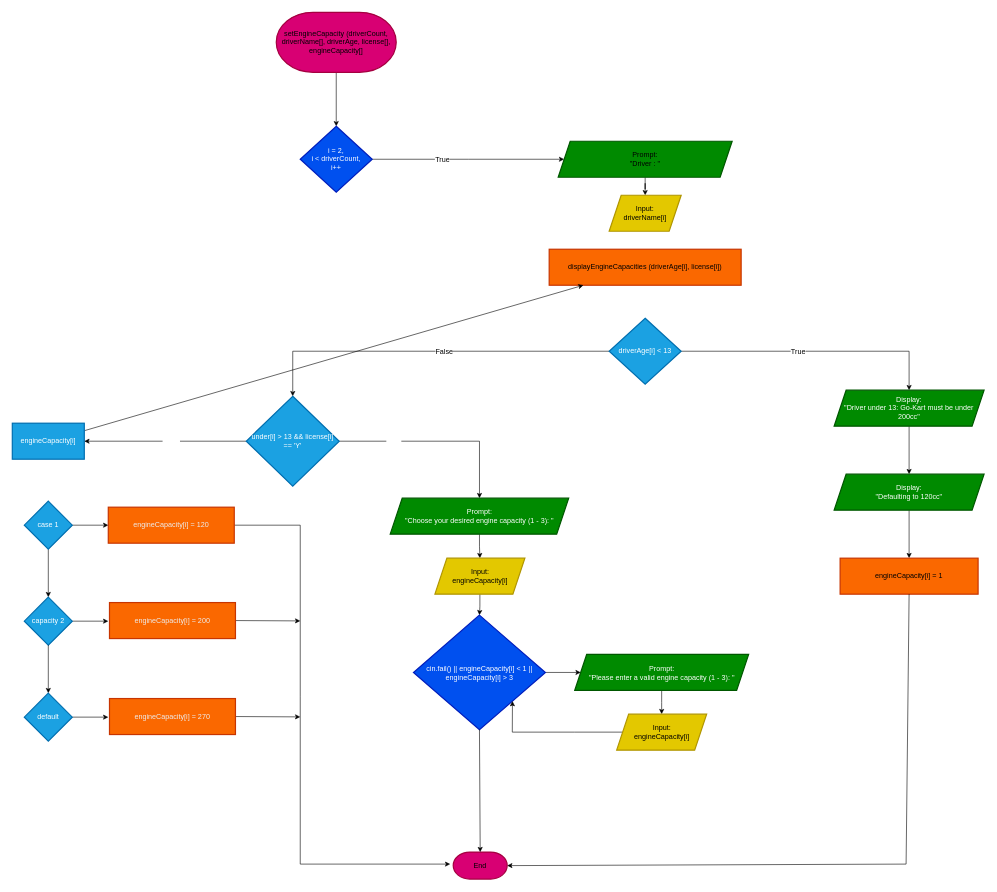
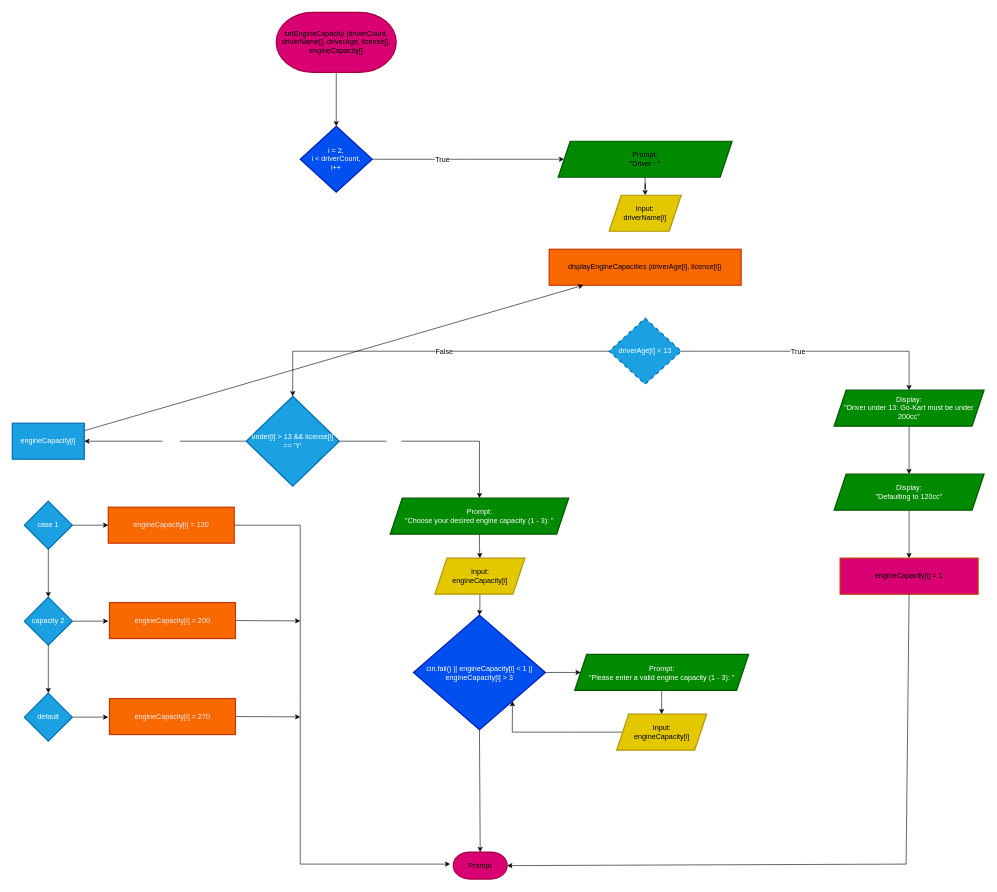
node "driverAge[i] < 13": style solid -> dashed
node "engineCapacity[i] = 1": fillcolor #fa6800 -> #d80073
node "End": label "End" -> "Prompt"
